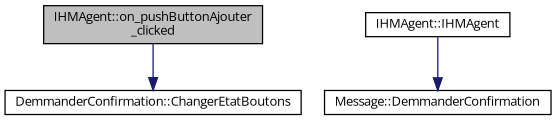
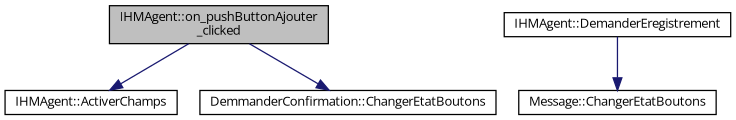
node "IHMAgent::IHMAgent": label "IHMAgent::IHMAgent" -> "IHMAgent::DemanderEregistrement"
node "IHMAgent::ActiverChamps": added
node "Message::DemmanderConfirmation": label "Message::DemmanderConfirmation" -> "Message::ChangerEtatBoutons"
